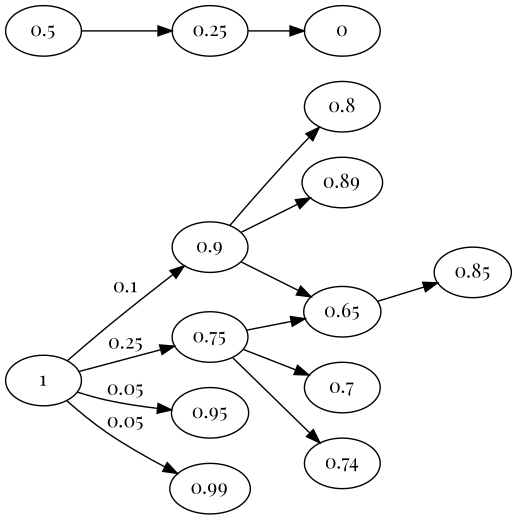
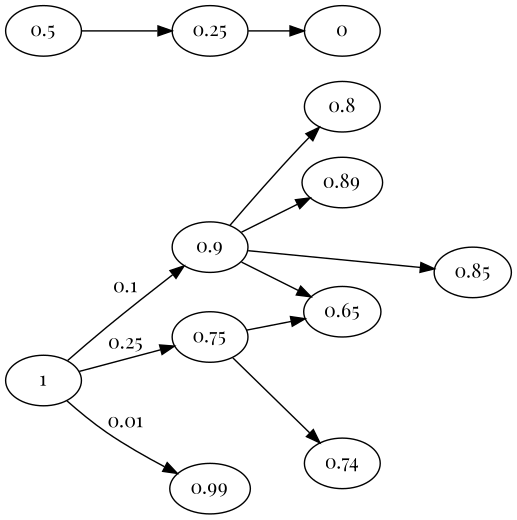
edge "0.65" -> "0.85": now "0.9" -> "0.85"
node "0.7": removed
node "0.95": removed
edge "1" -> "0.99": label "0.05" -> "0.01"
